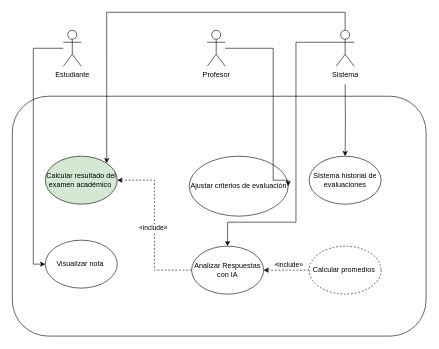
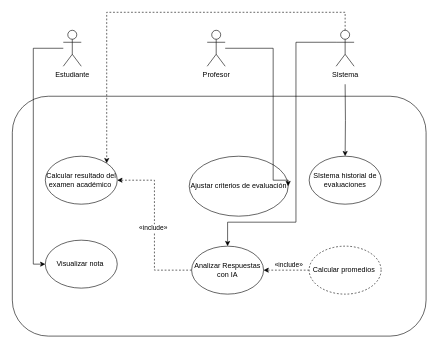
edge "SIstema" -> "Calcular resultado del examen académico": style solid -> dashed
node "Calcular resultado del examen académico": fillcolor #d5e8d4 -> #ffffff
